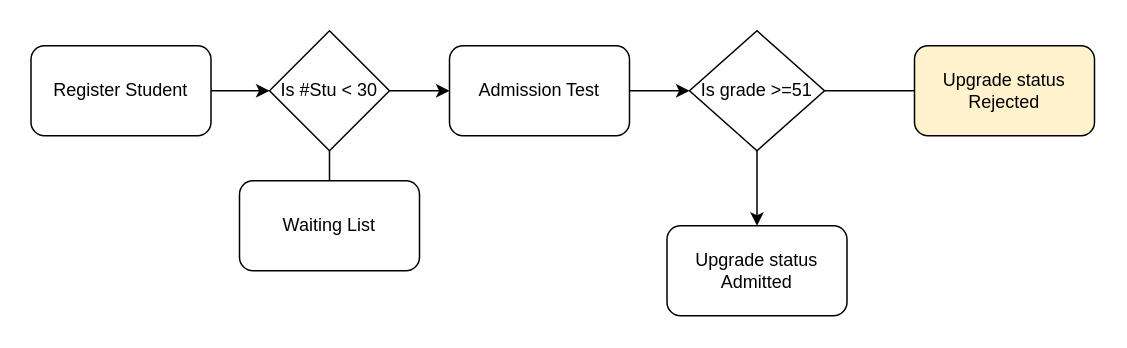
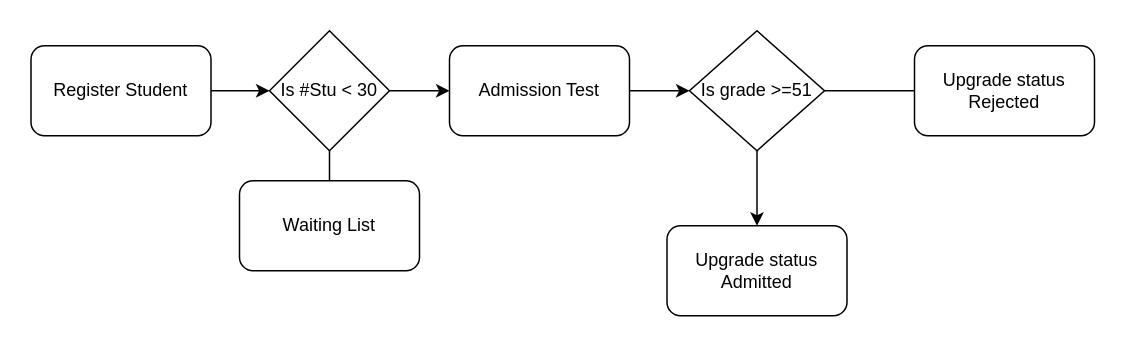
node "Upgrade status Rejected": fillcolor #fff2cc -> #ffffff
